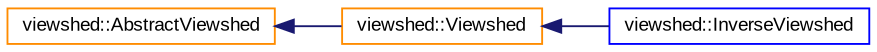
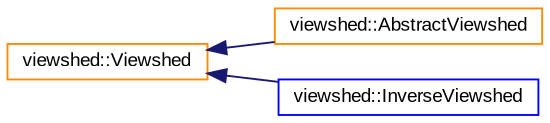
edge "viewshed::Viewshed" -> "viewshed::AbstractViewshed": reversed
